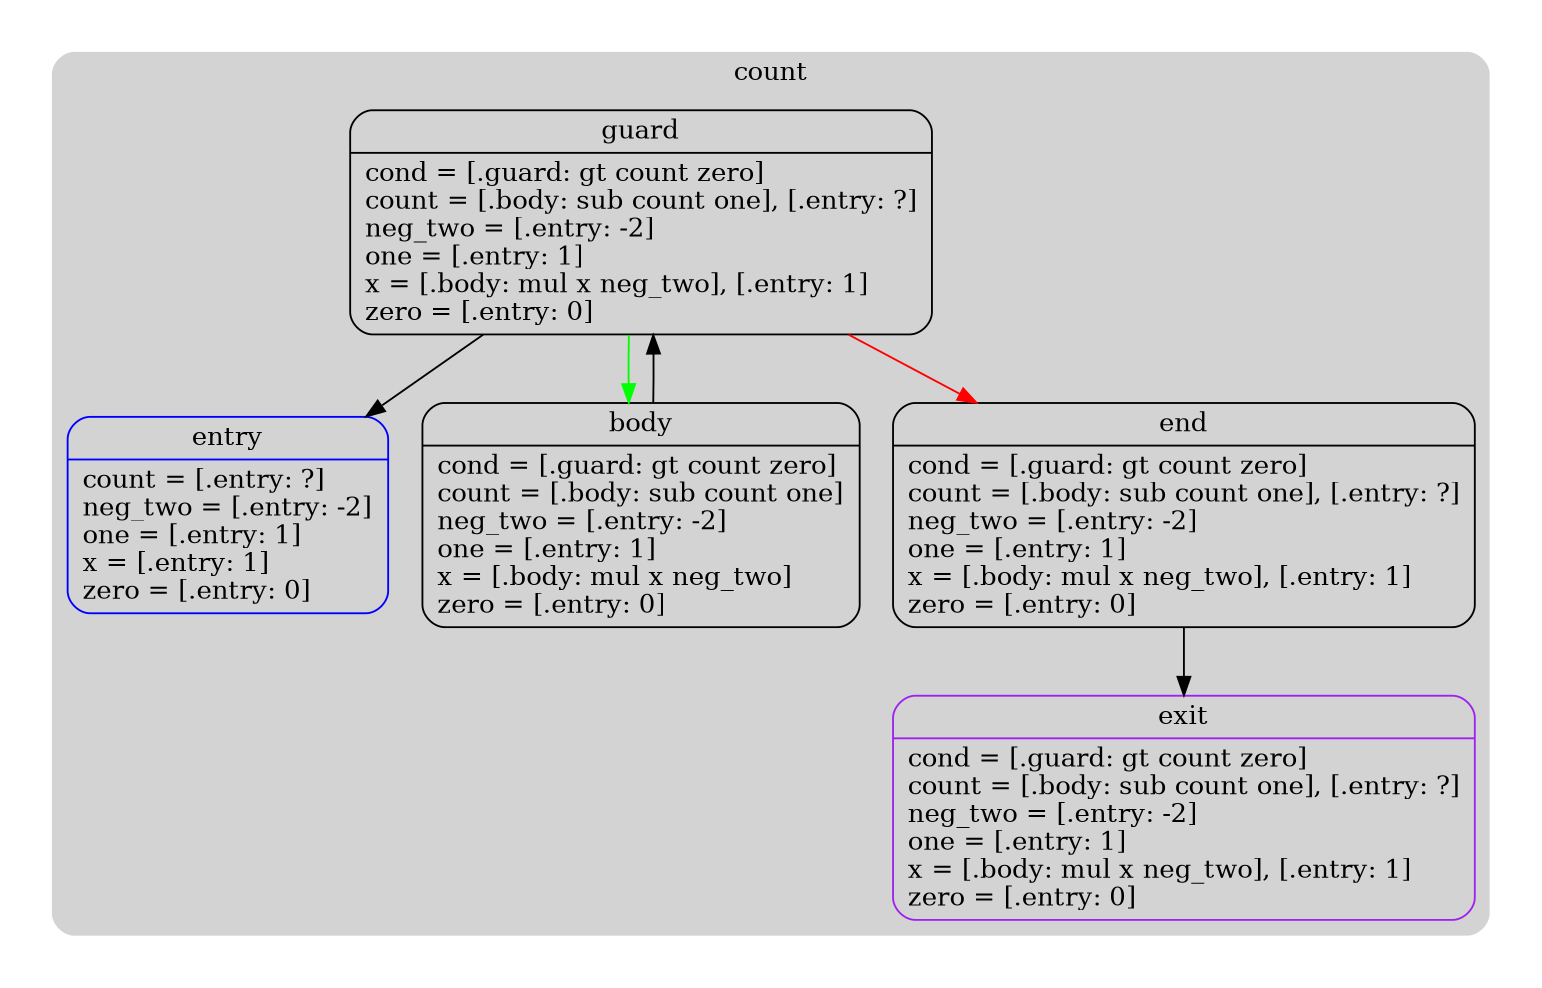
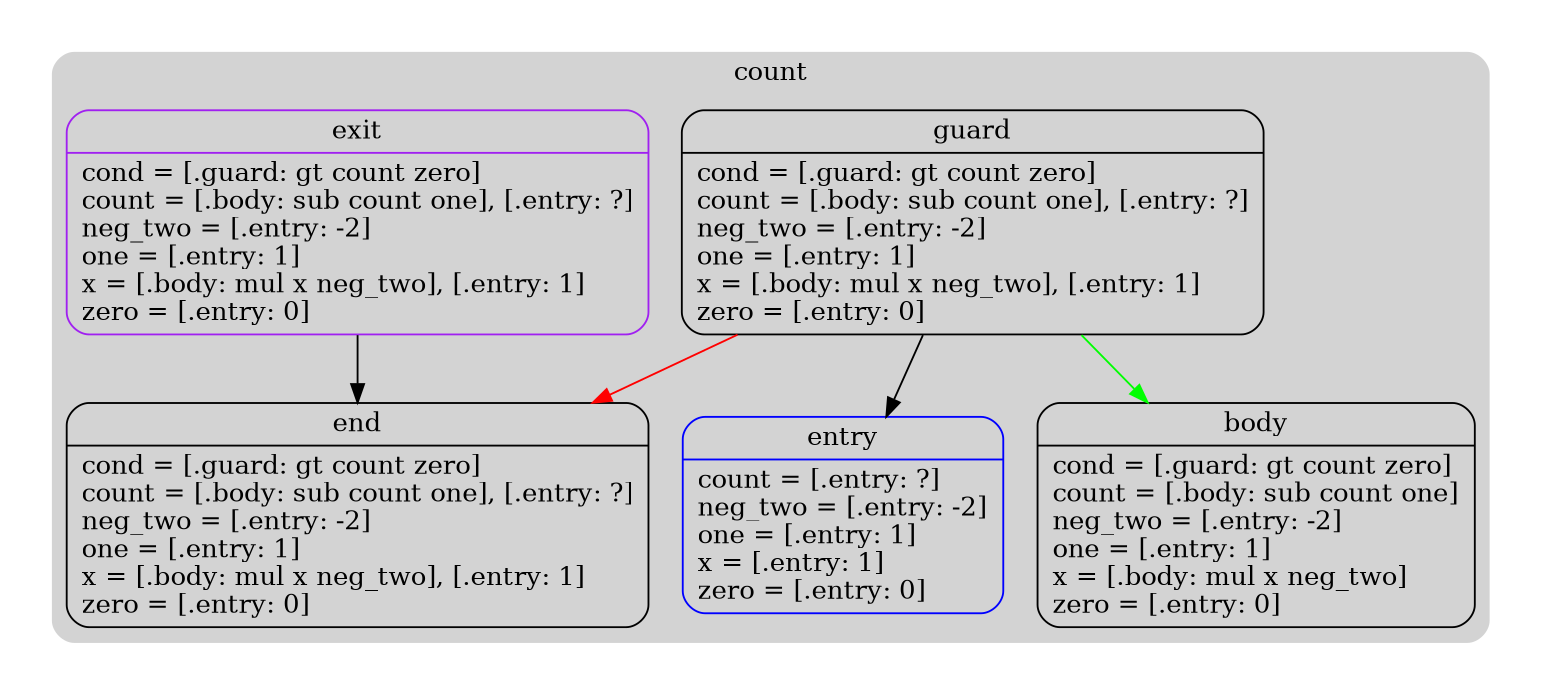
edge "body" -> "guard": removed
edge "end" -> "exit": reversed
